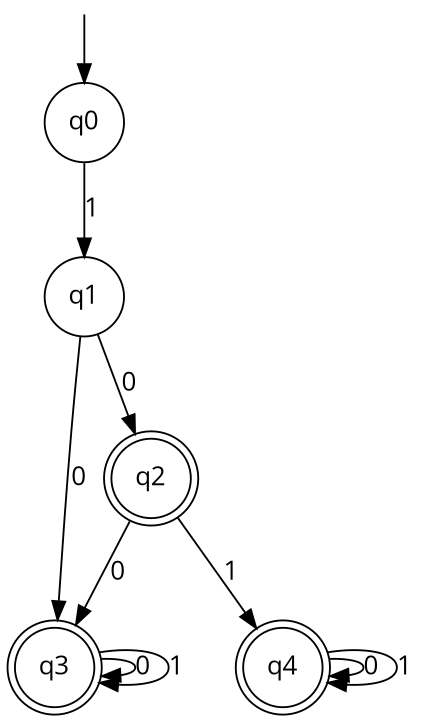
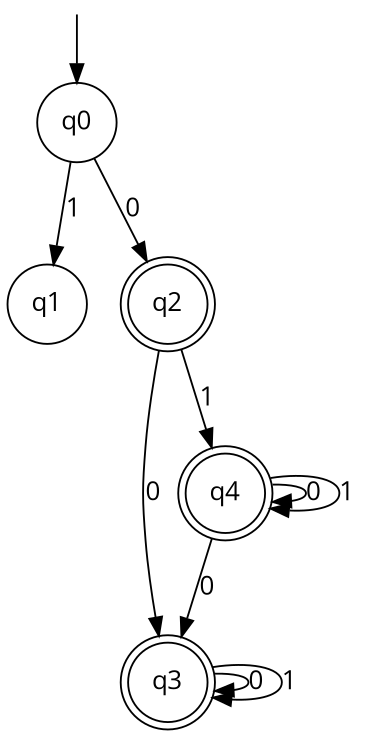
edge "q1" -> "q2": now "q0" -> "q2"
edge "q1" -> "q3": now "q4" -> "q3"
